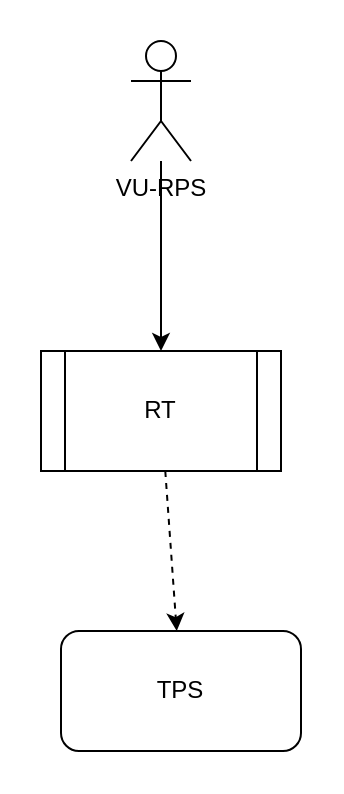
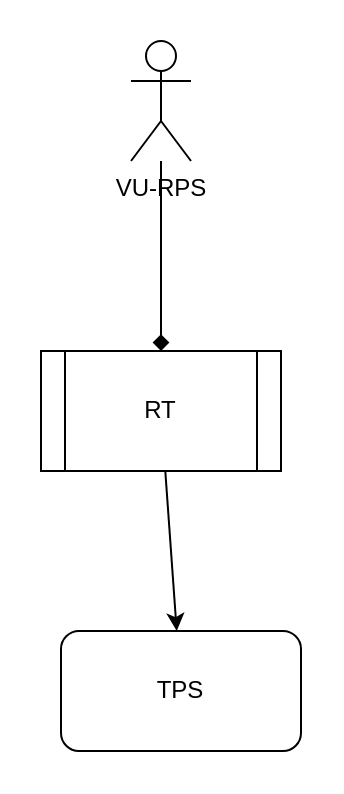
edge "VU-RPS" -> "RT": arrowhead classic -> diamond
edge "RT" -> "TPS": style dashed -> solid
